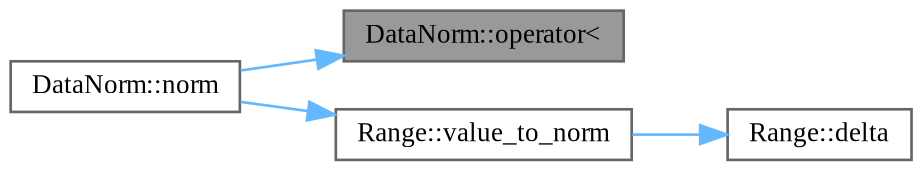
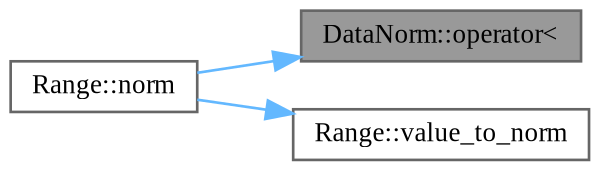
node "DataNorm::norm": label "DataNorm::norm" -> "Range::norm"
node "Range::delta": removed
